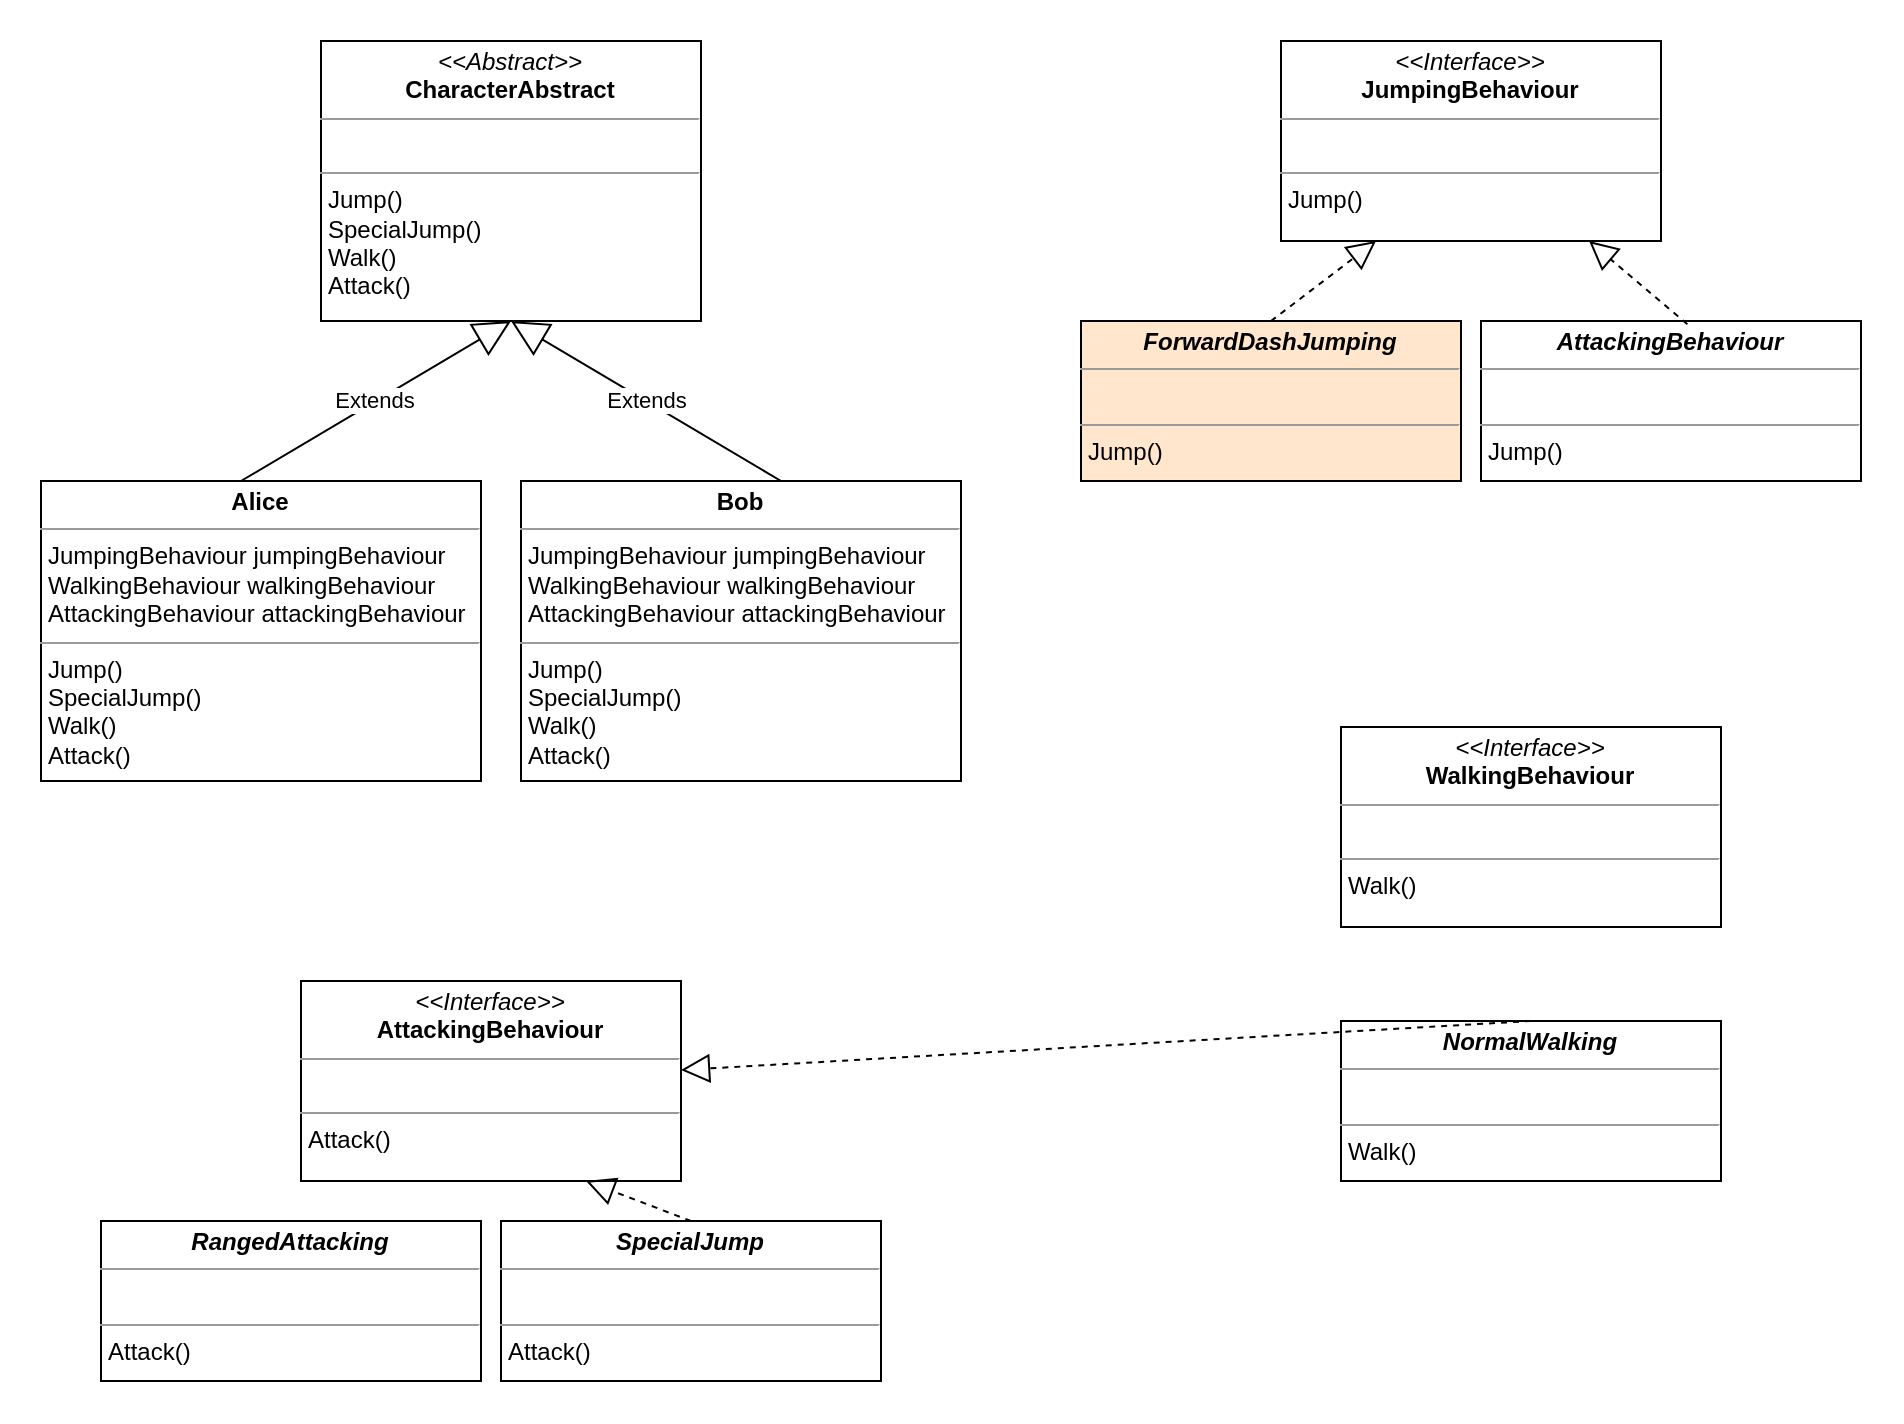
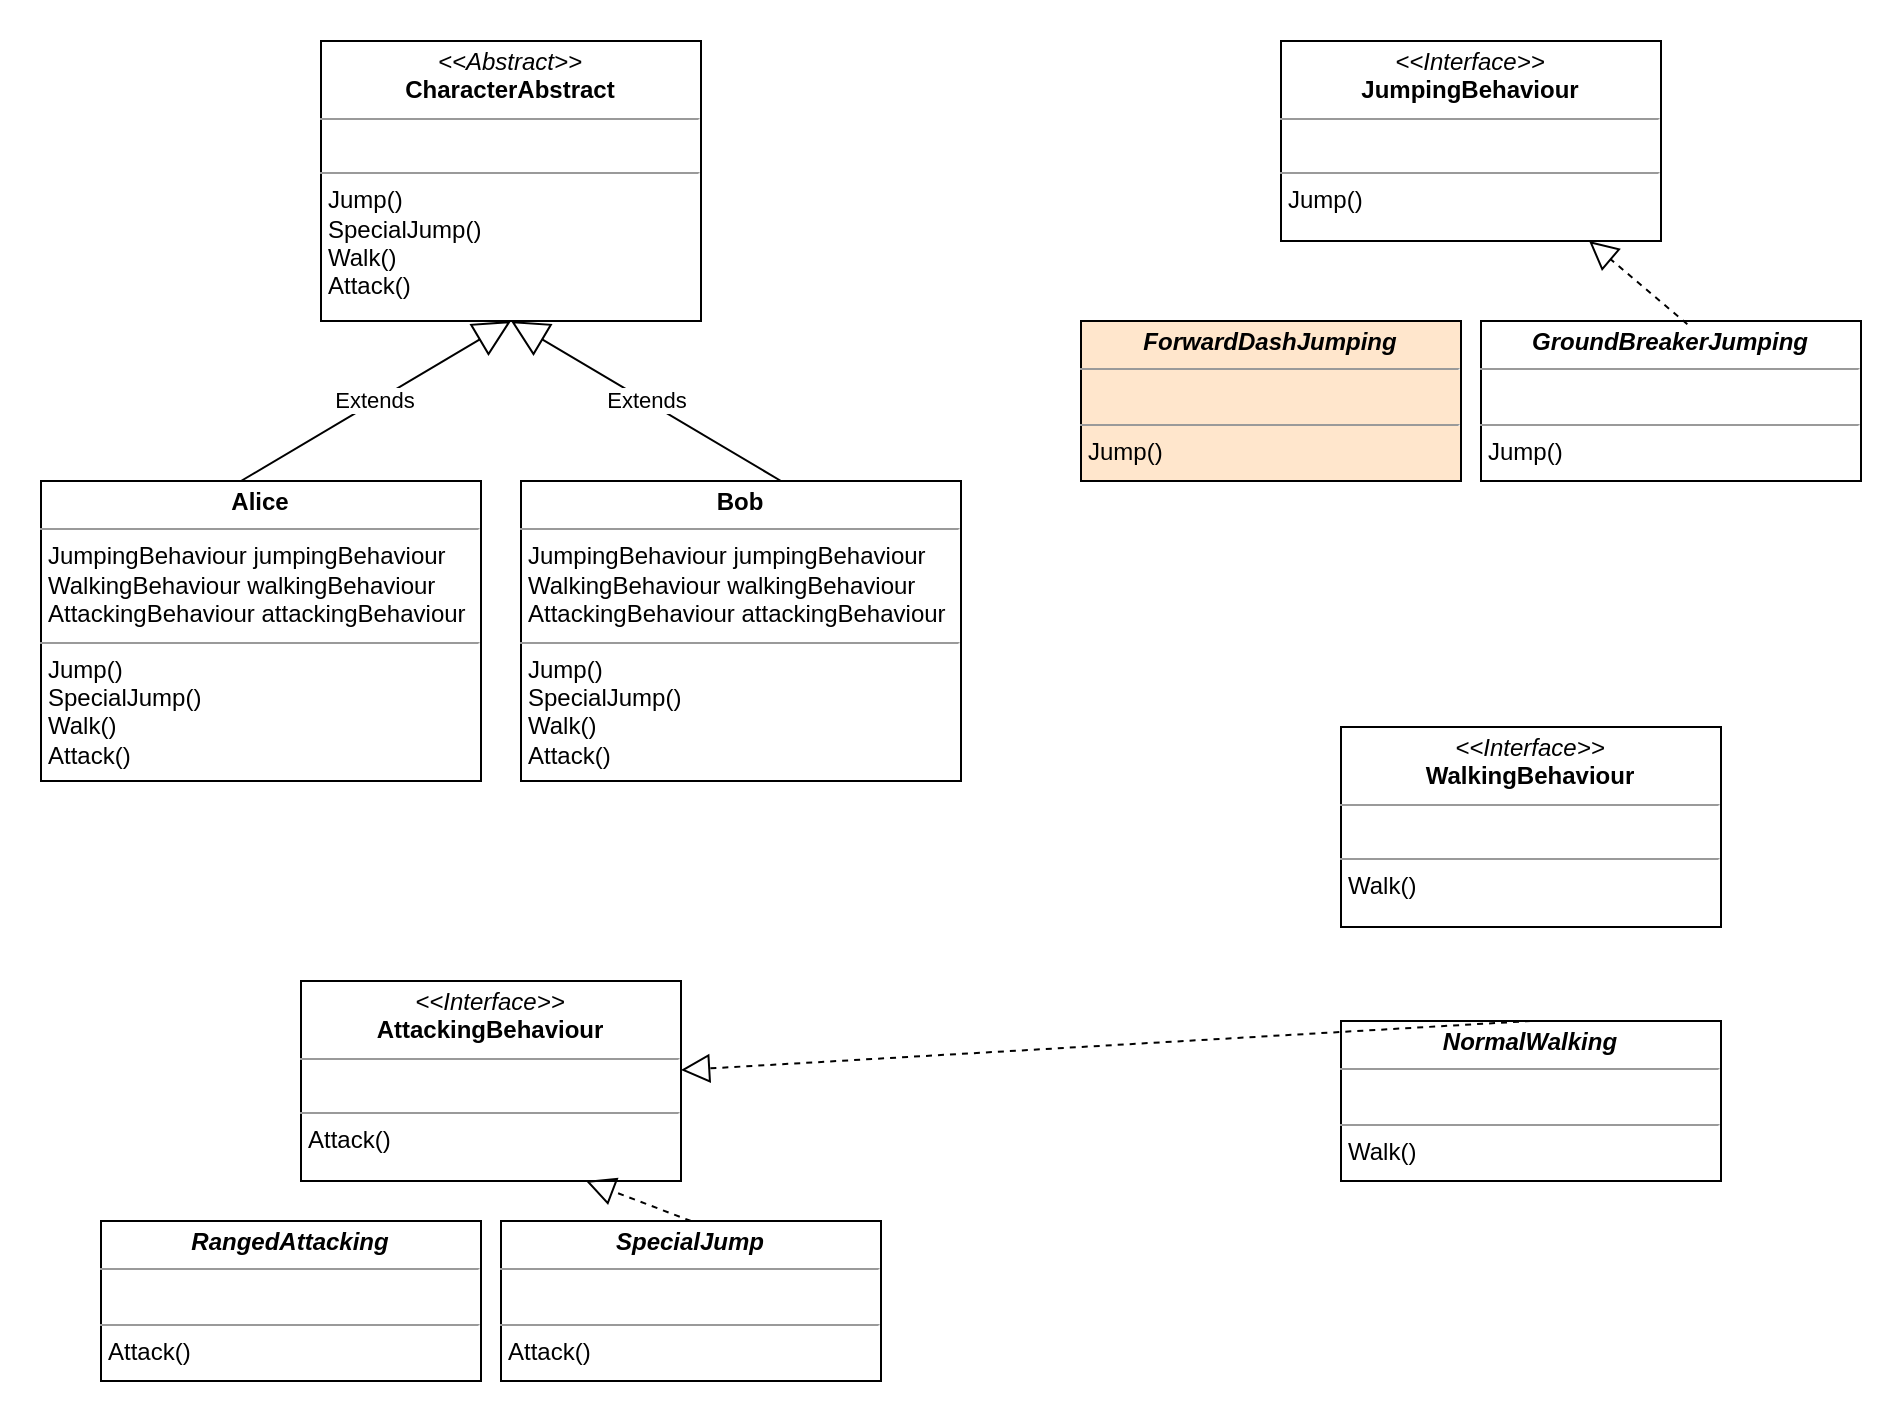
edge "ForwardDashJumping Jump()" -> "<<Interface>> JumpingBehaviour Jump()": removed
node "AttackingBehaviour Jump()": label "AttackingBehaviour Jump()" -> "GroundBreakerJumping Jump()"
